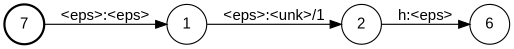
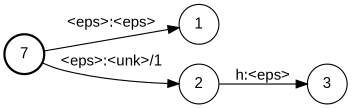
edge "1" -> "2": now "7" -> "2"
node "6": label "6" -> "3"
